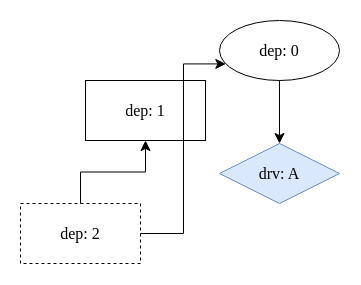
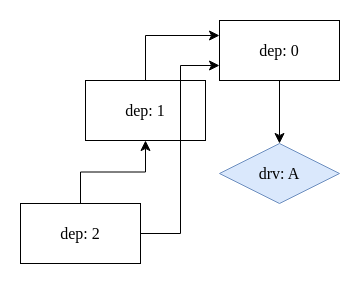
edge "dep: 1" -> "dep: 0": added
node "dep: 0": shape ellipse -> rectangle
node "dep: 2": style dashed -> solid
